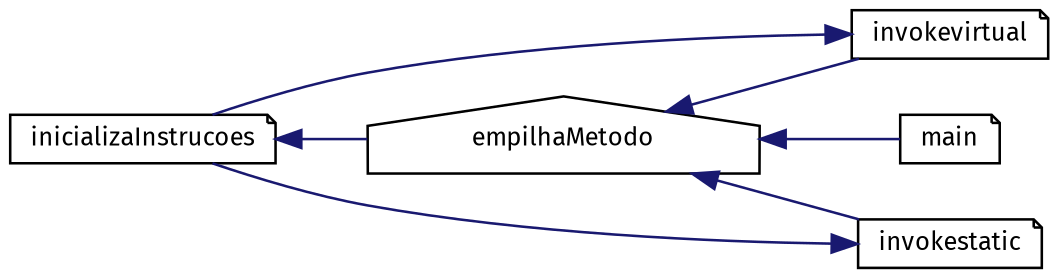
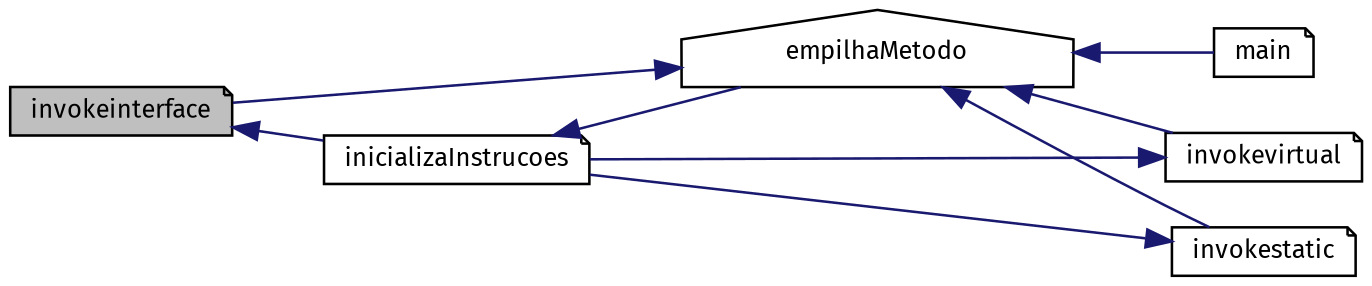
node "invokeinterface": added
